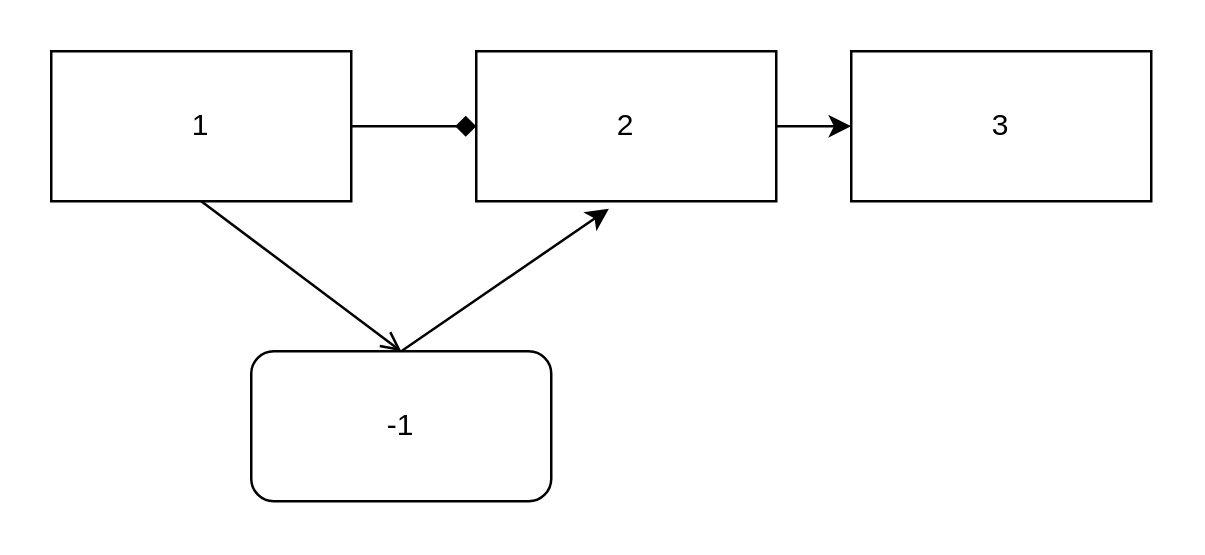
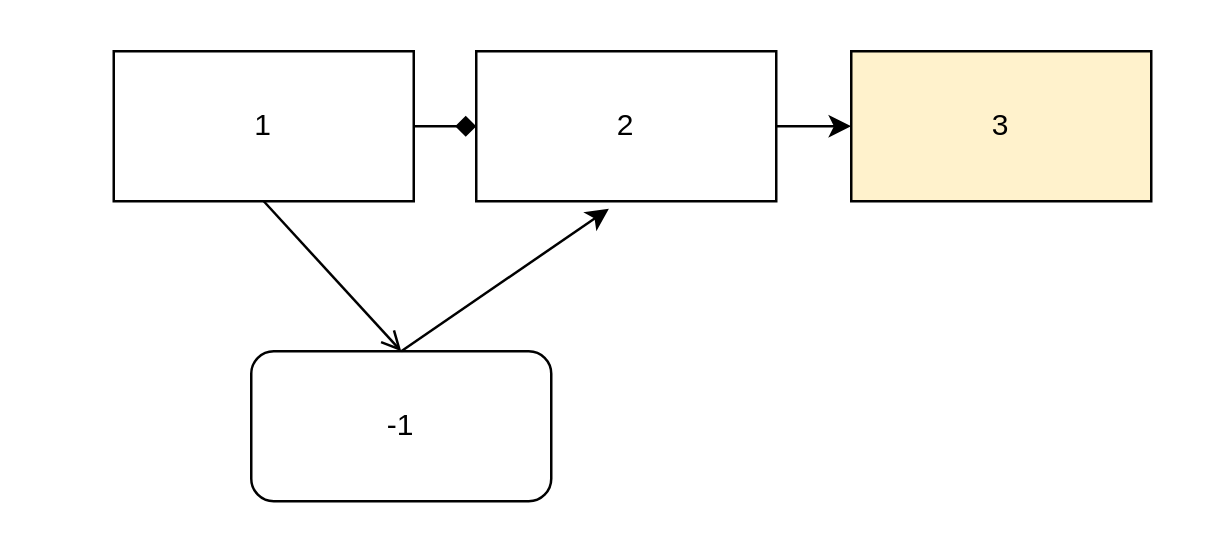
node "1": moved (201, 126) -> (264, 126)
node "3": fillcolor #ffffff -> #fff2cc
